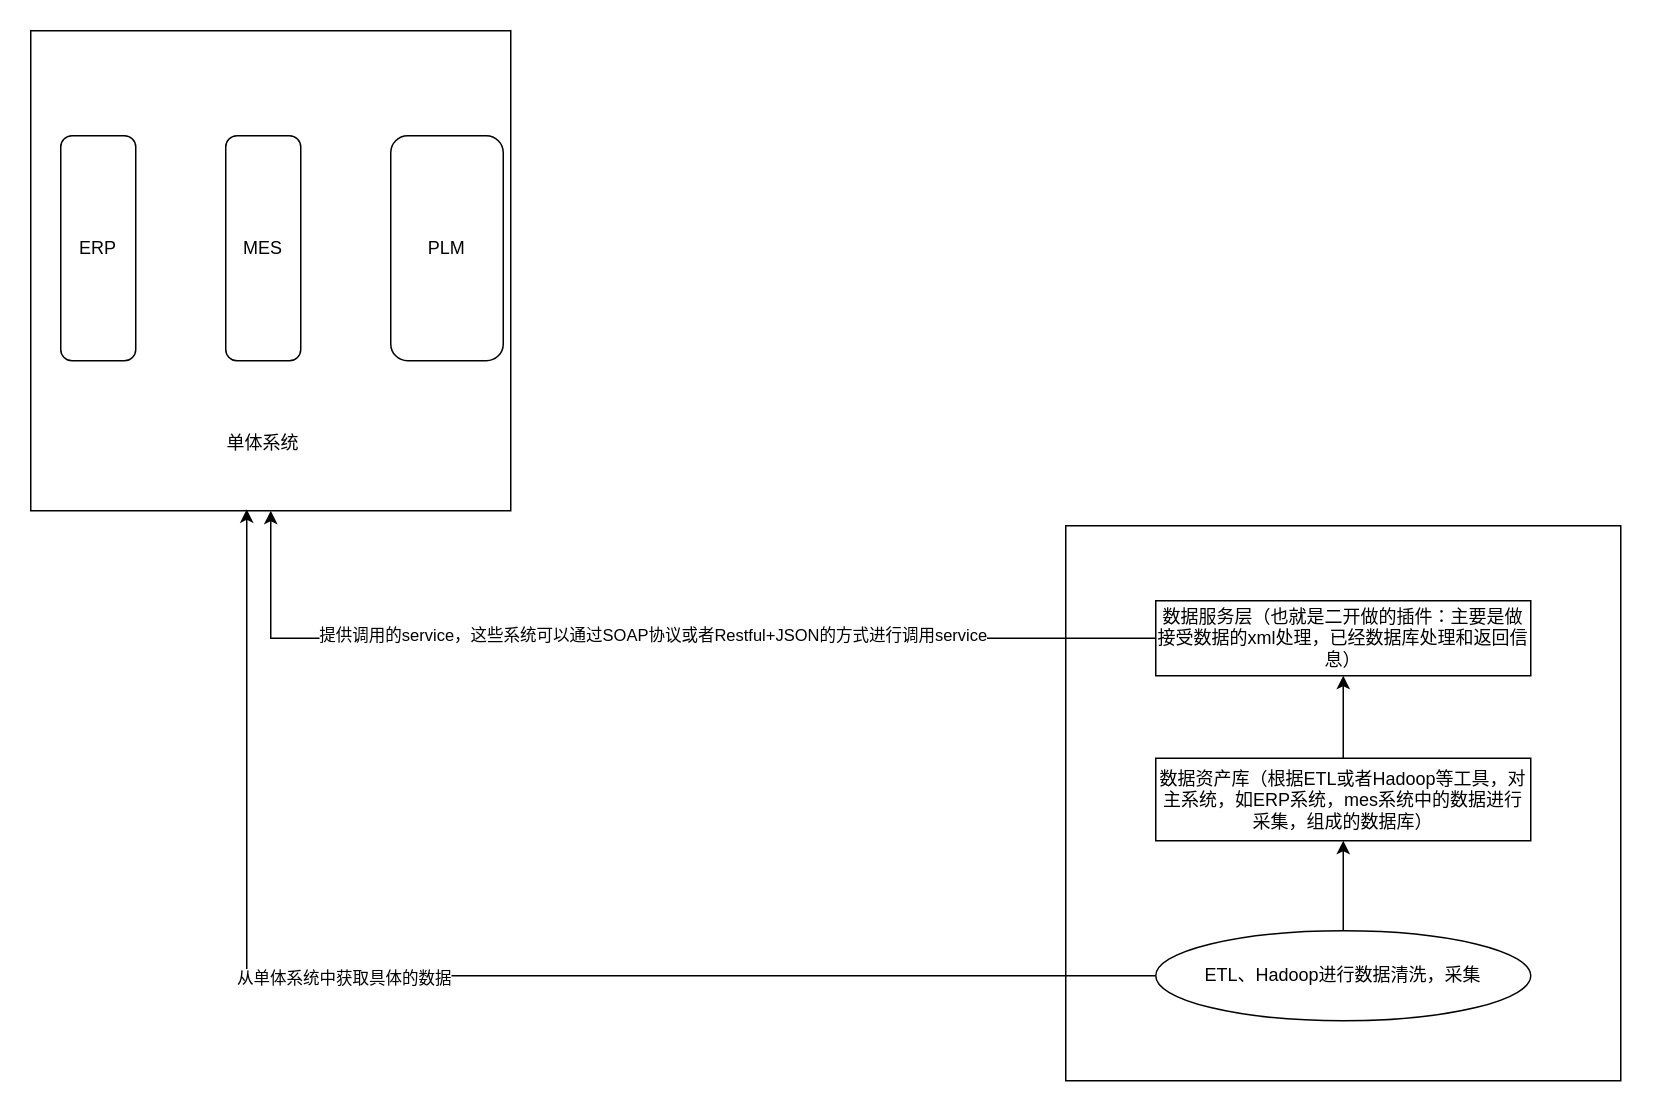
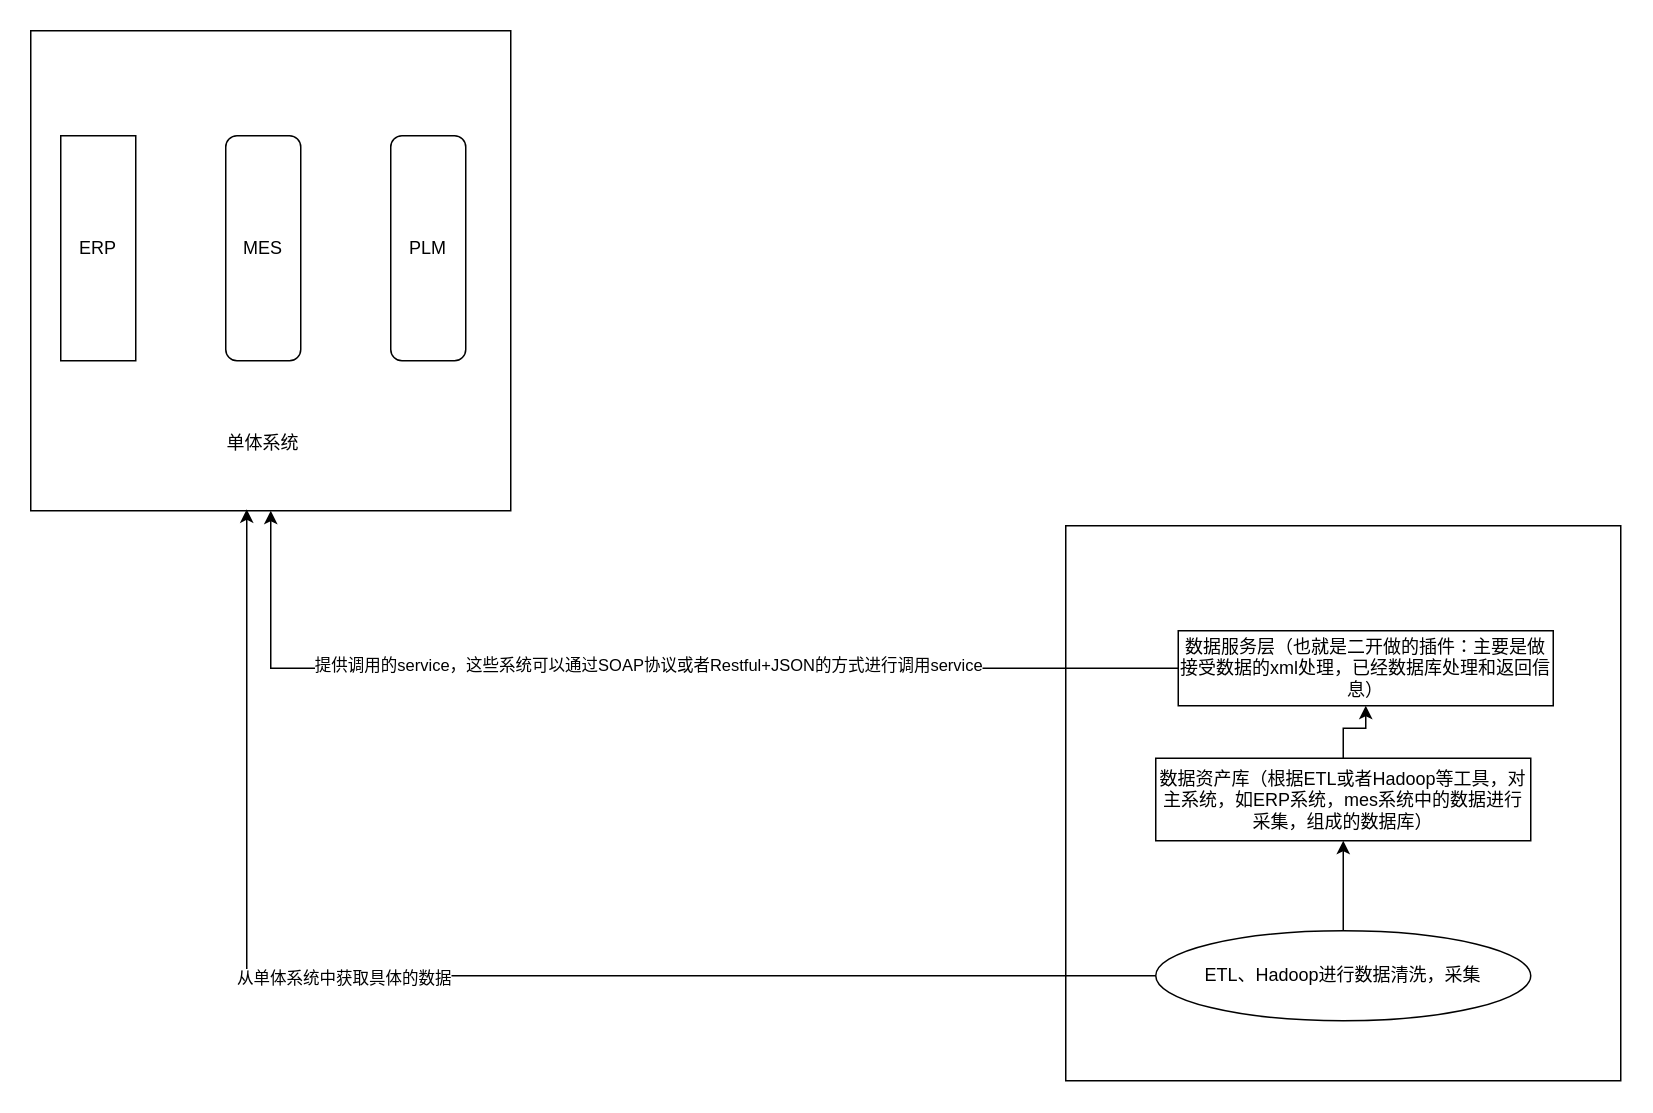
node "ERP": shape rounded rectangle -> rectangle
node "PLM": size 113x225 -> 75x225
node "数据服务层（也就是二开做的插件：主要是做接受数据的xml处理，已经数据库处理和返回信息）": moved (1343, 638) -> (1366, 668)
